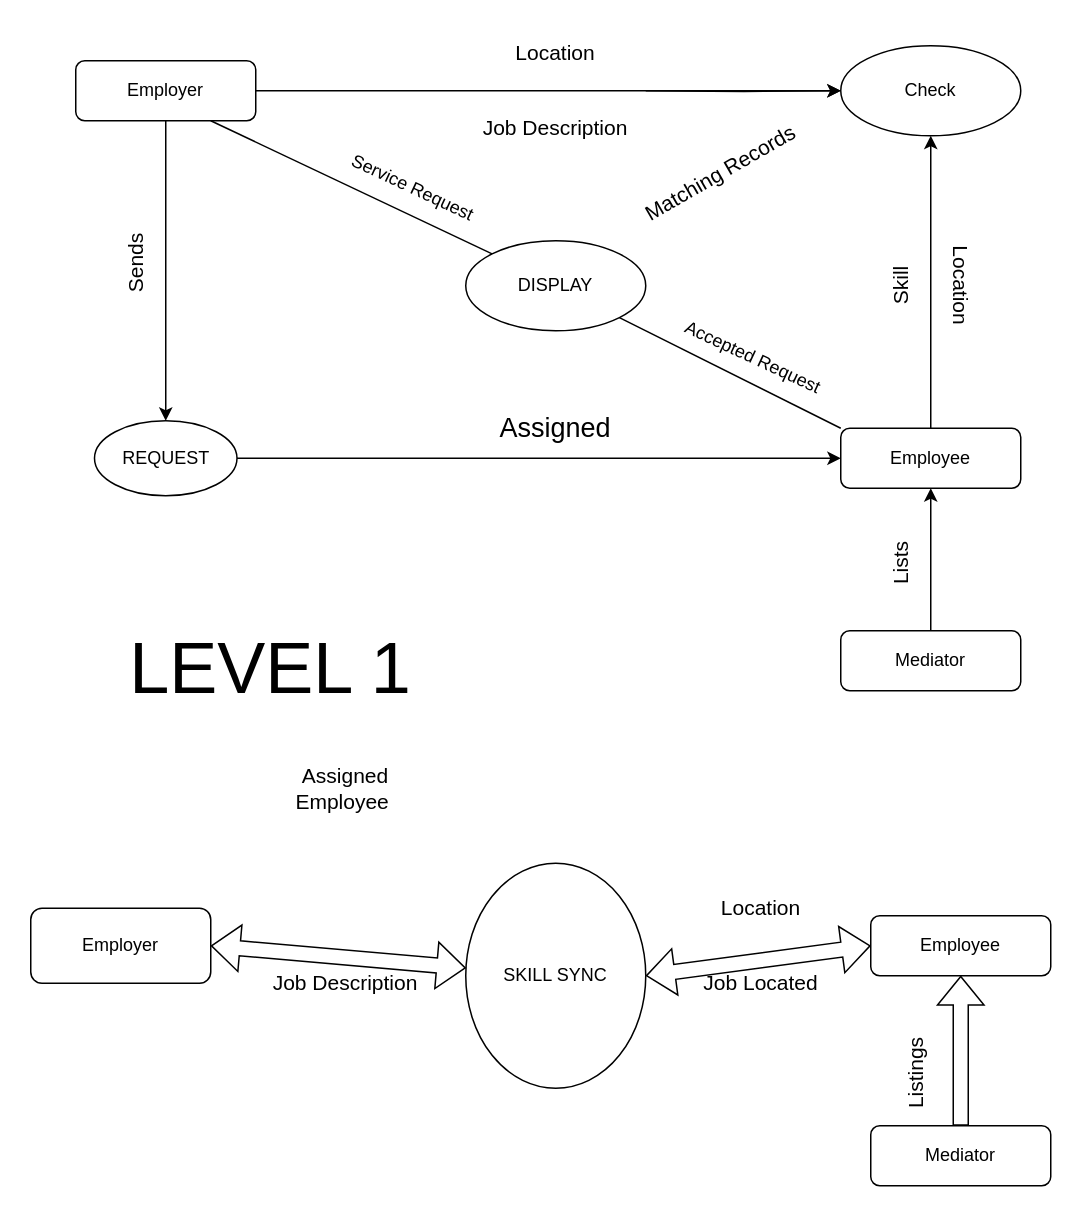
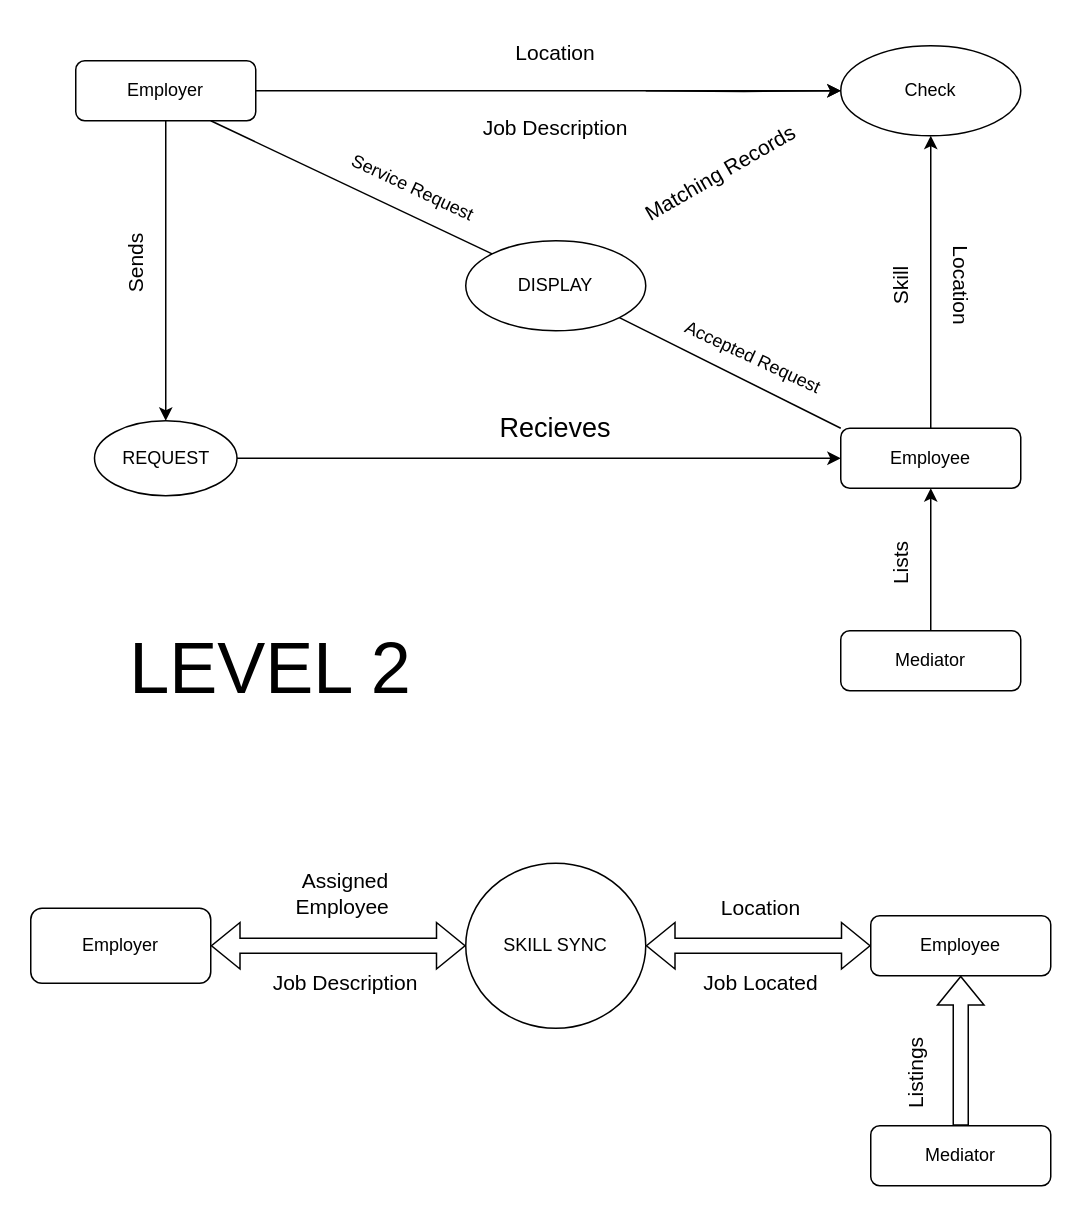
node "Assigned": label "Assigned" -> "Recieves"
node "LEVEL 1": label "LEVEL 1" -> "LEVEL 2"
node "Assigned Employee": moved (346, 788) -> (346, 893)
node "SKILL SYNC": size 180x225 -> 180x165
